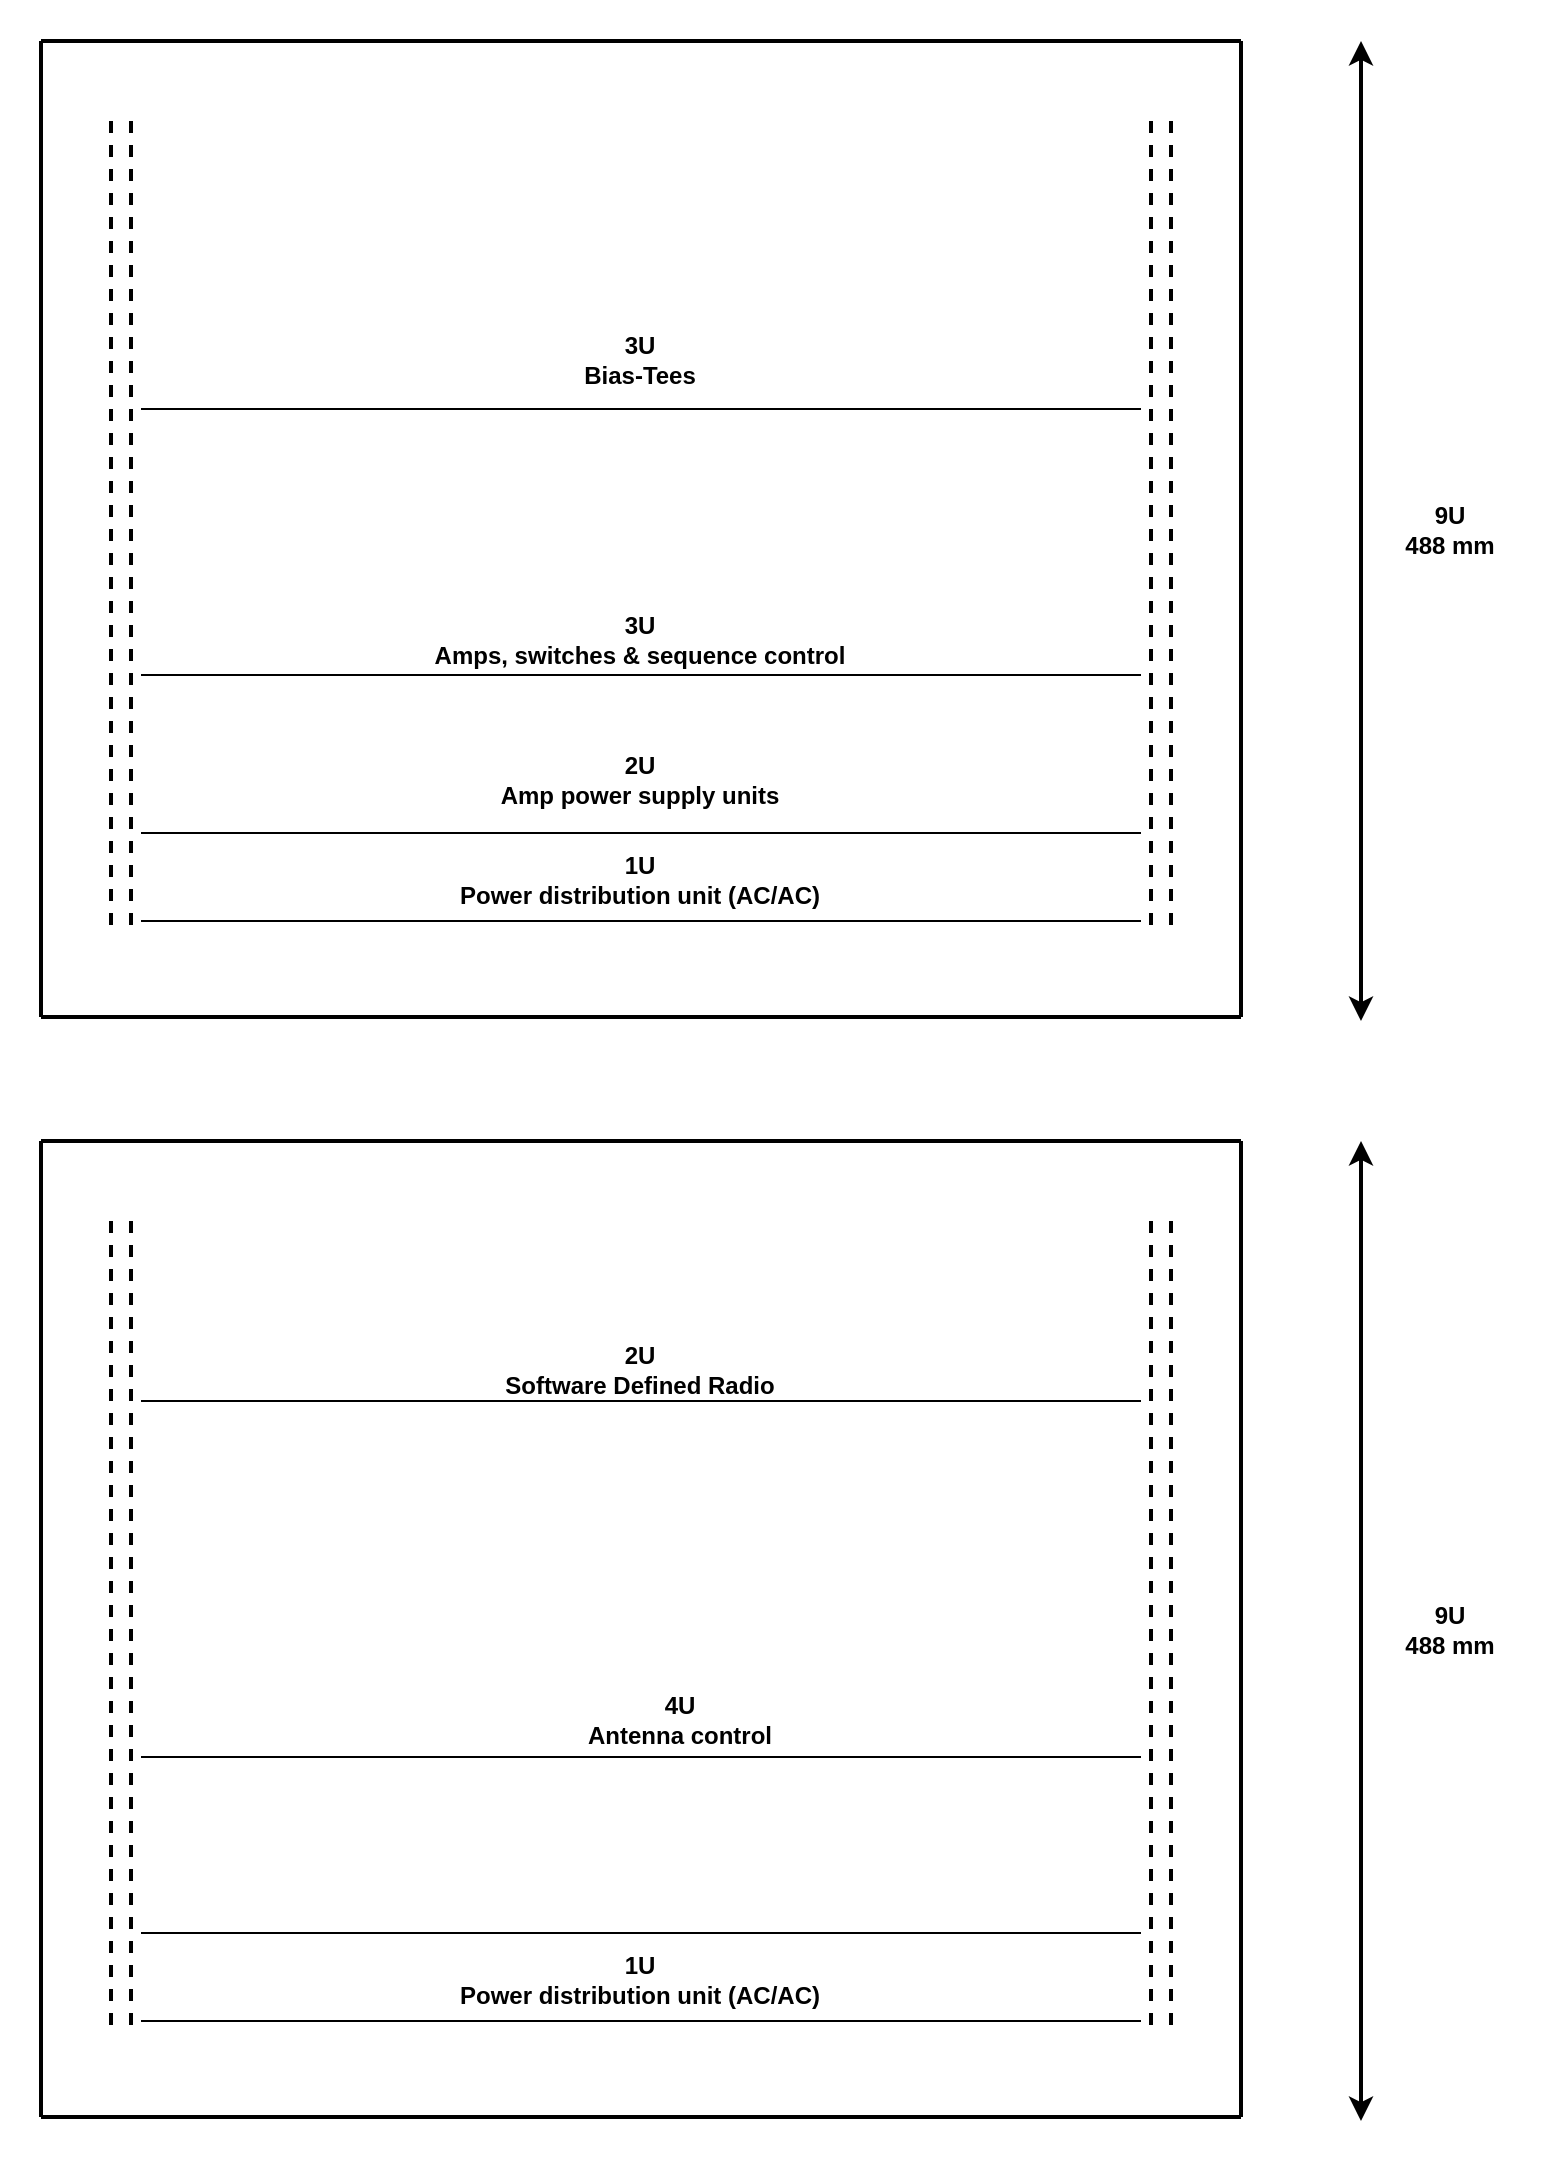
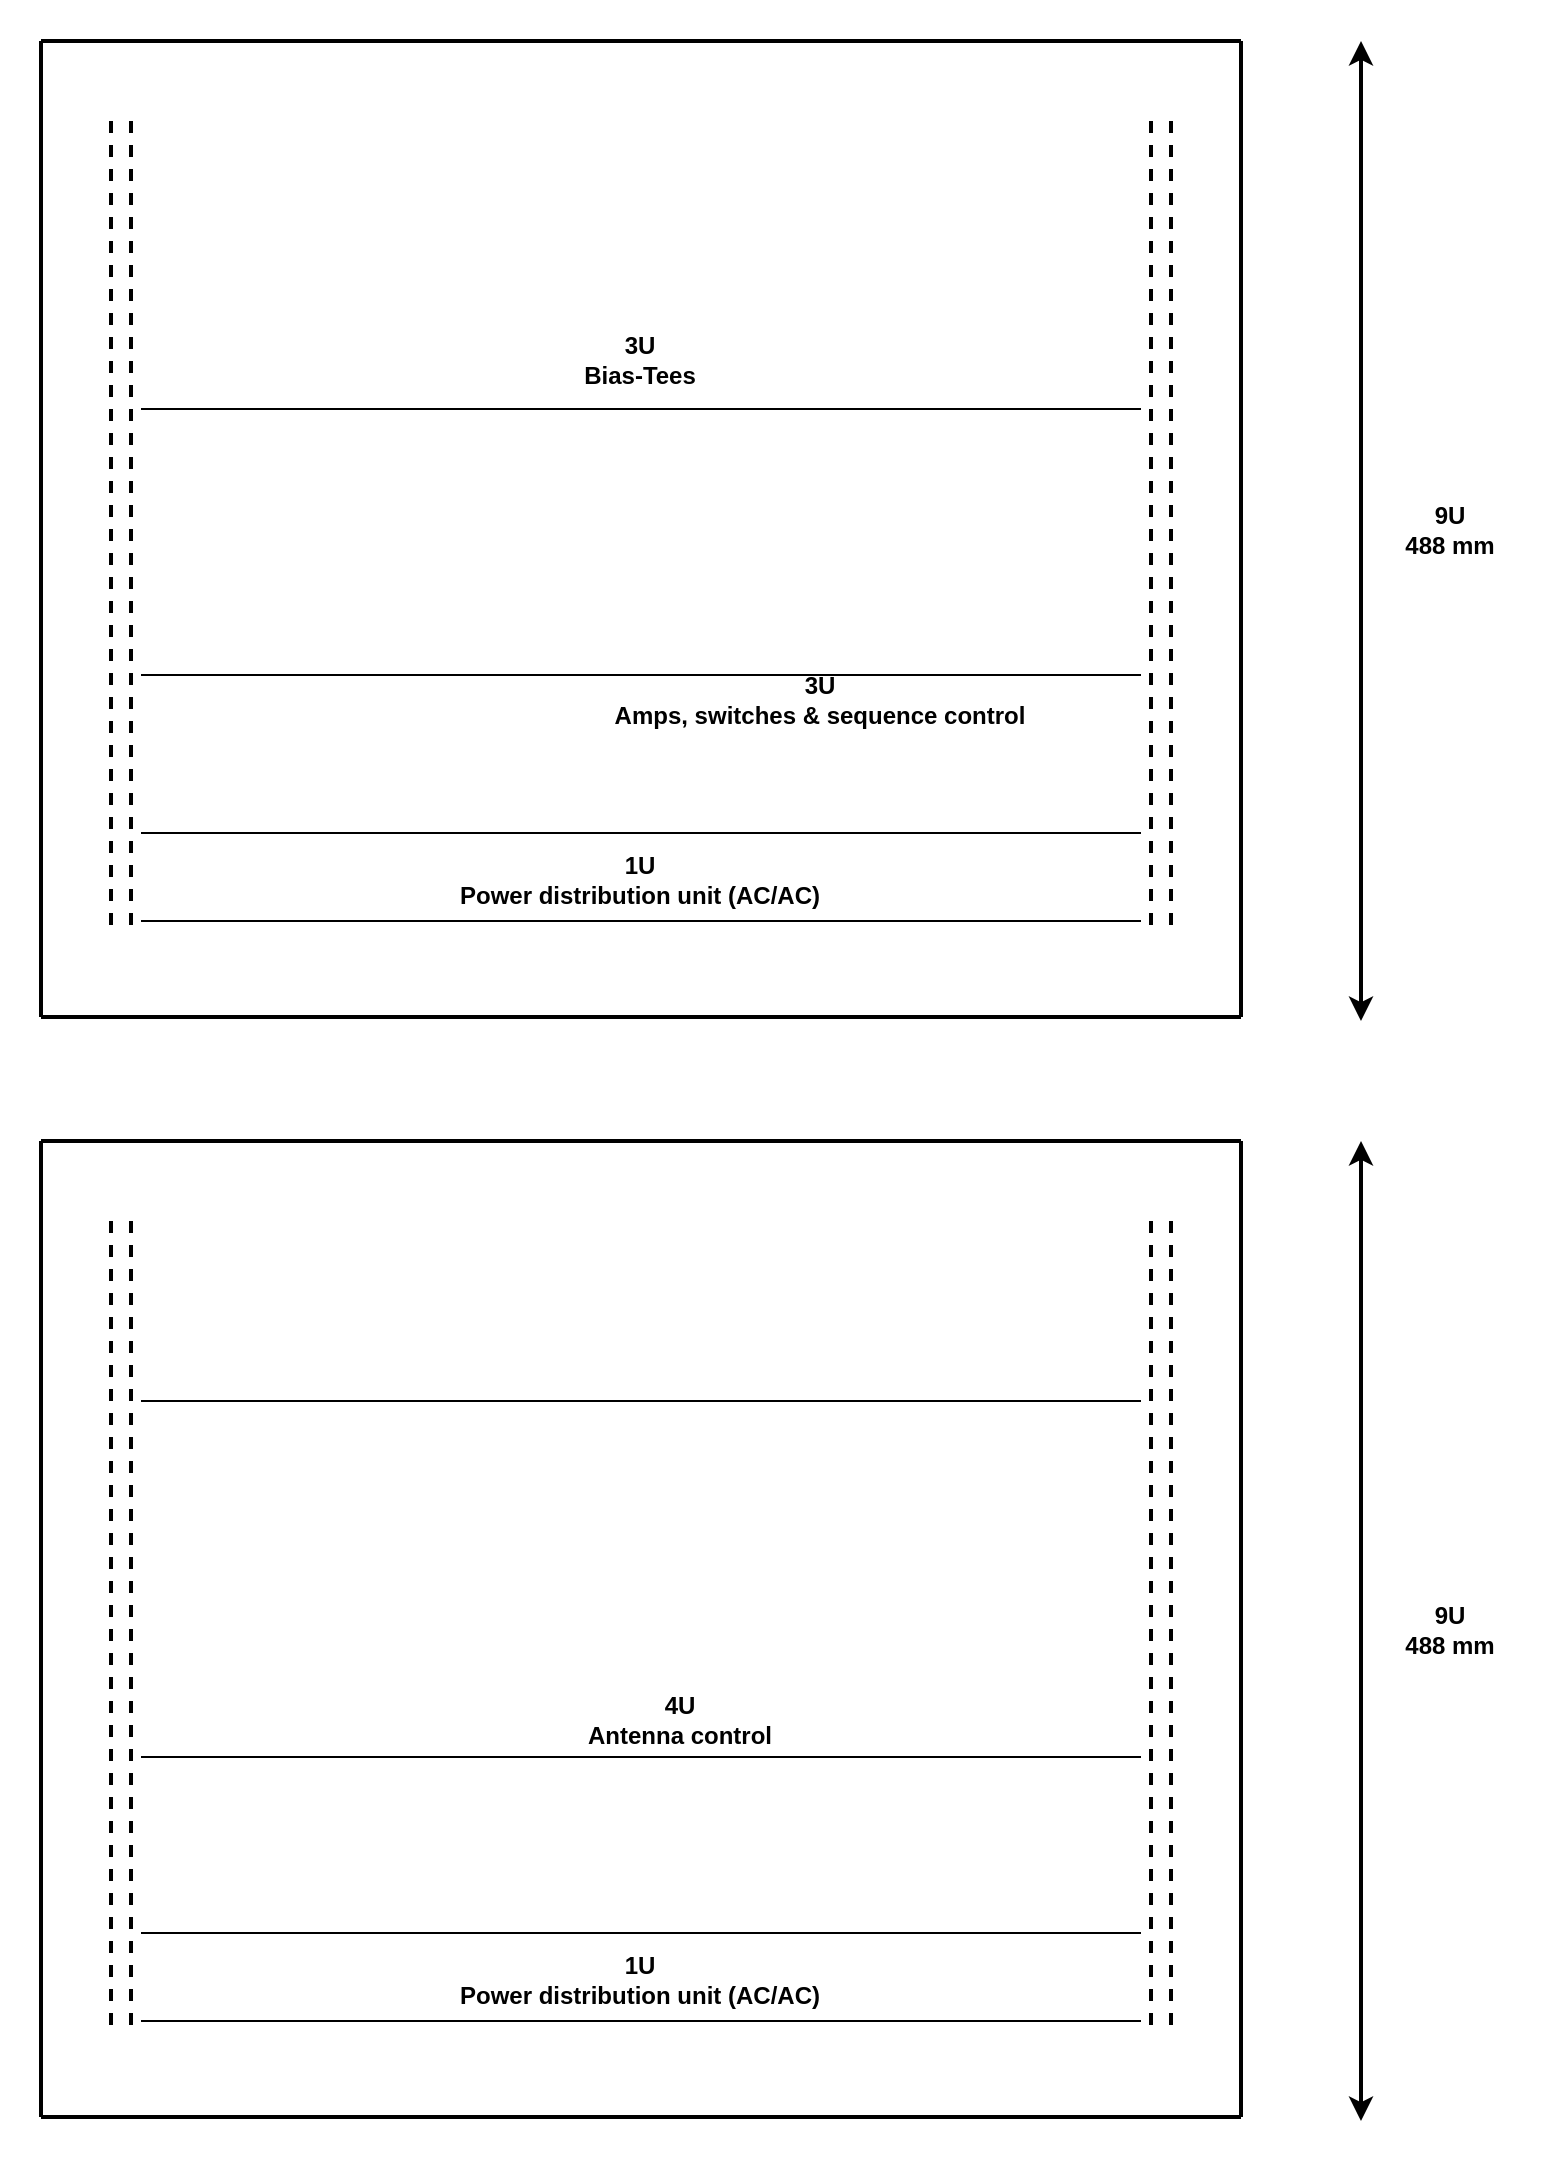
node "3U Amps, switches & sequence control": moved (641, 641) -> (821, 701)
node "2U Amp power supply units": removed
node "2U Software Defined Radio": removed
